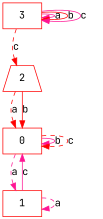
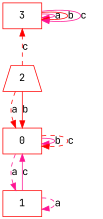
edge "3" -> "2": reversed
